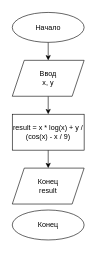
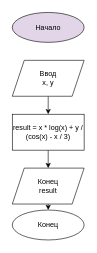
node "Начало": fillcolor #ffffff -> #e1d5e7
edge "Начало" -> "Ввод x, y": removed
node "result = x * log(x) + y / (cos(x) - x / 9)": label "result = x * log(x) + y / (cos(x) - x / 9)" -> "result = x * log(x) + y / (cos(x) - x / 3)"
edge "Конец result" -> "Конец": added
